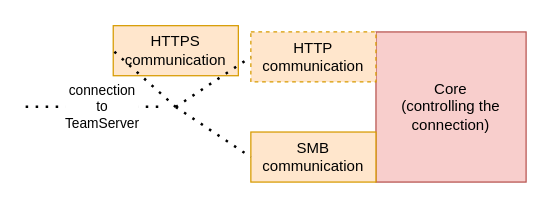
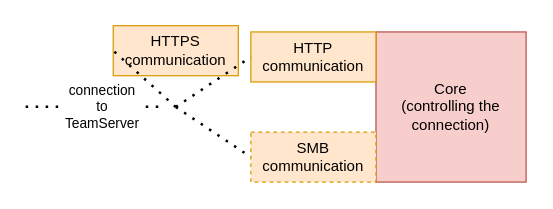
node "HTTP communication": style dashed -> solid
node "SMB communication": style solid -> dashed
